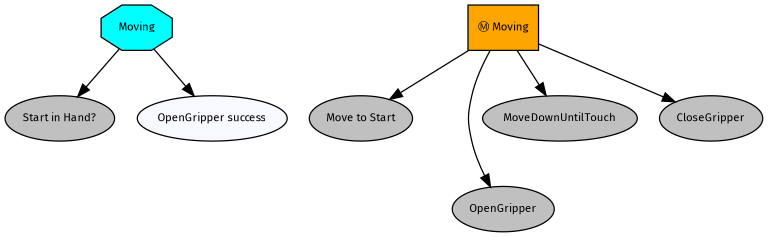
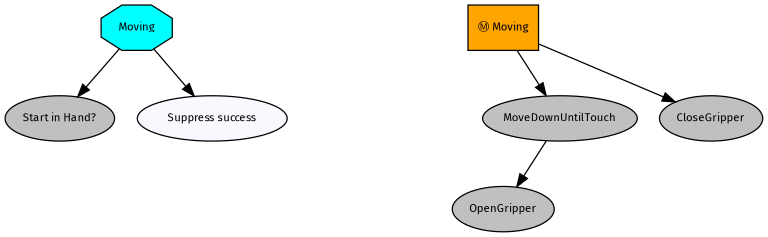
edge "Ⓜ Moving" -> "OpenGripper": now "MoveDownUntilTouch" -> "OpenGripper"
node "OpenGripper success": label "OpenGripper success" -> "Suppress success"
node "Move to Start": removed
